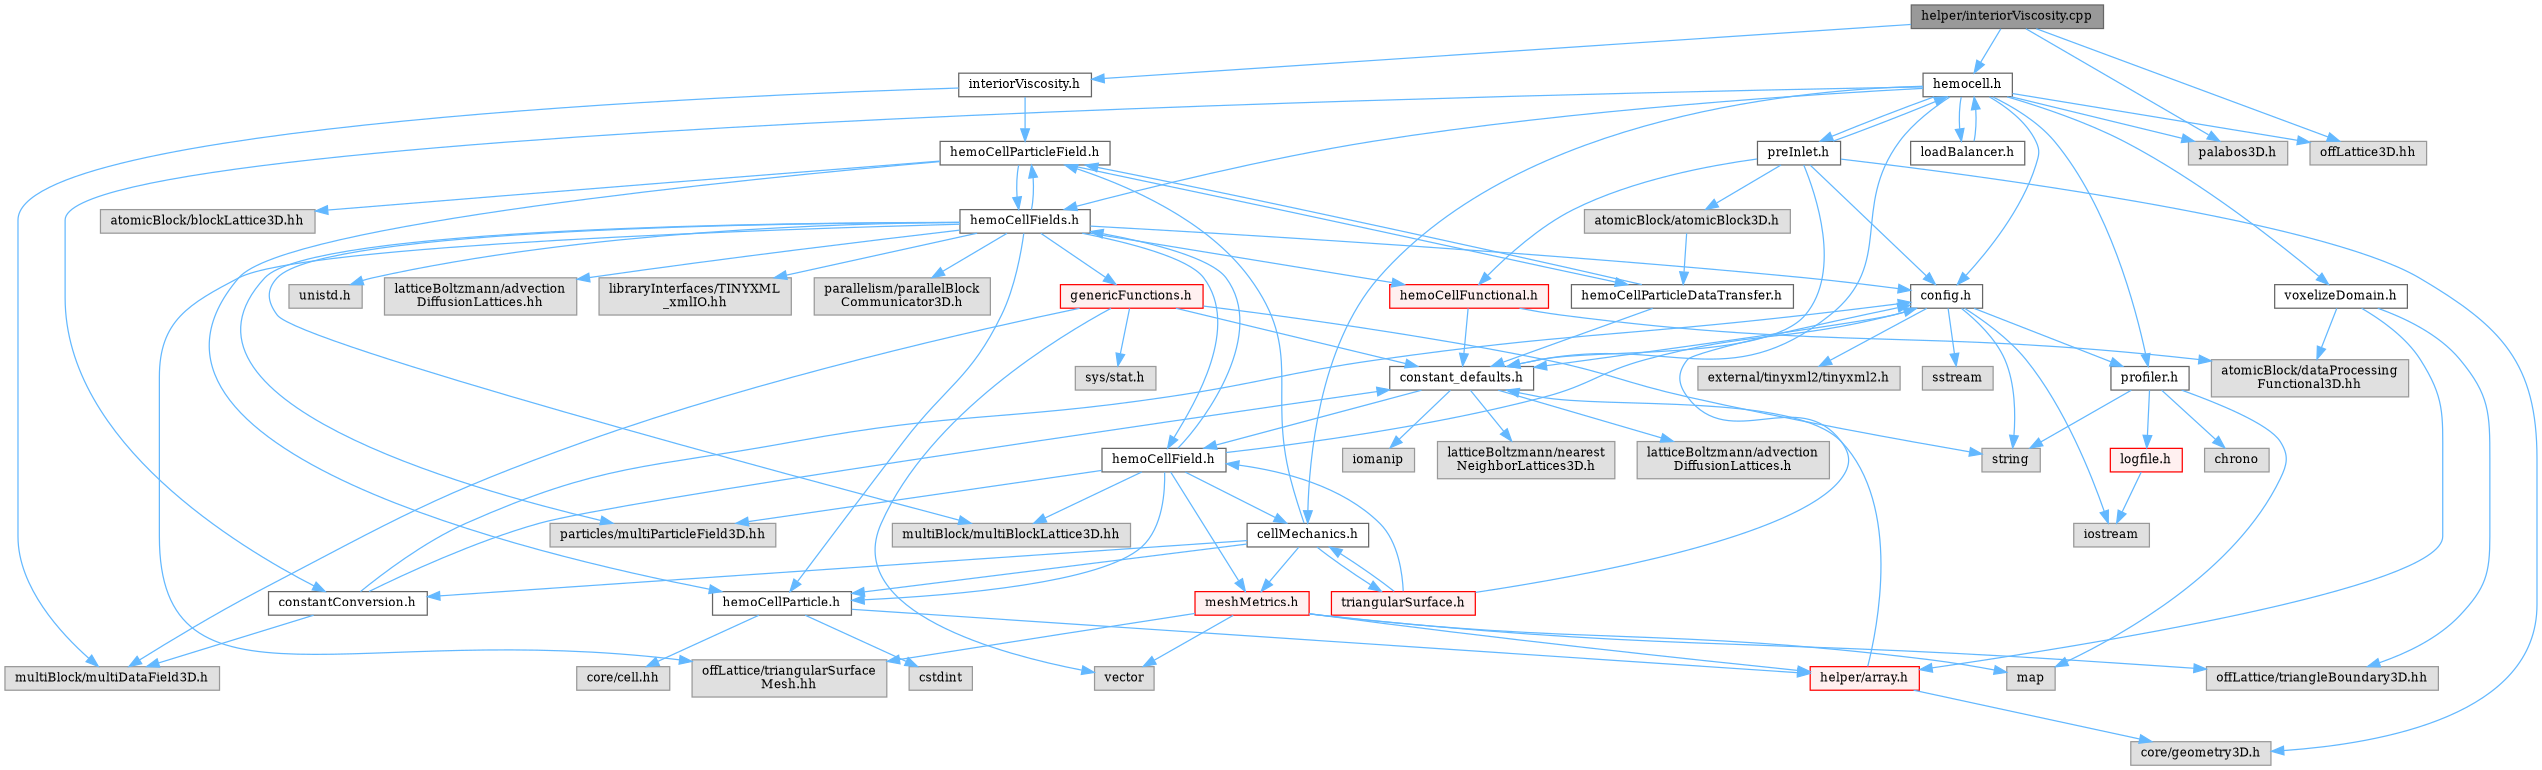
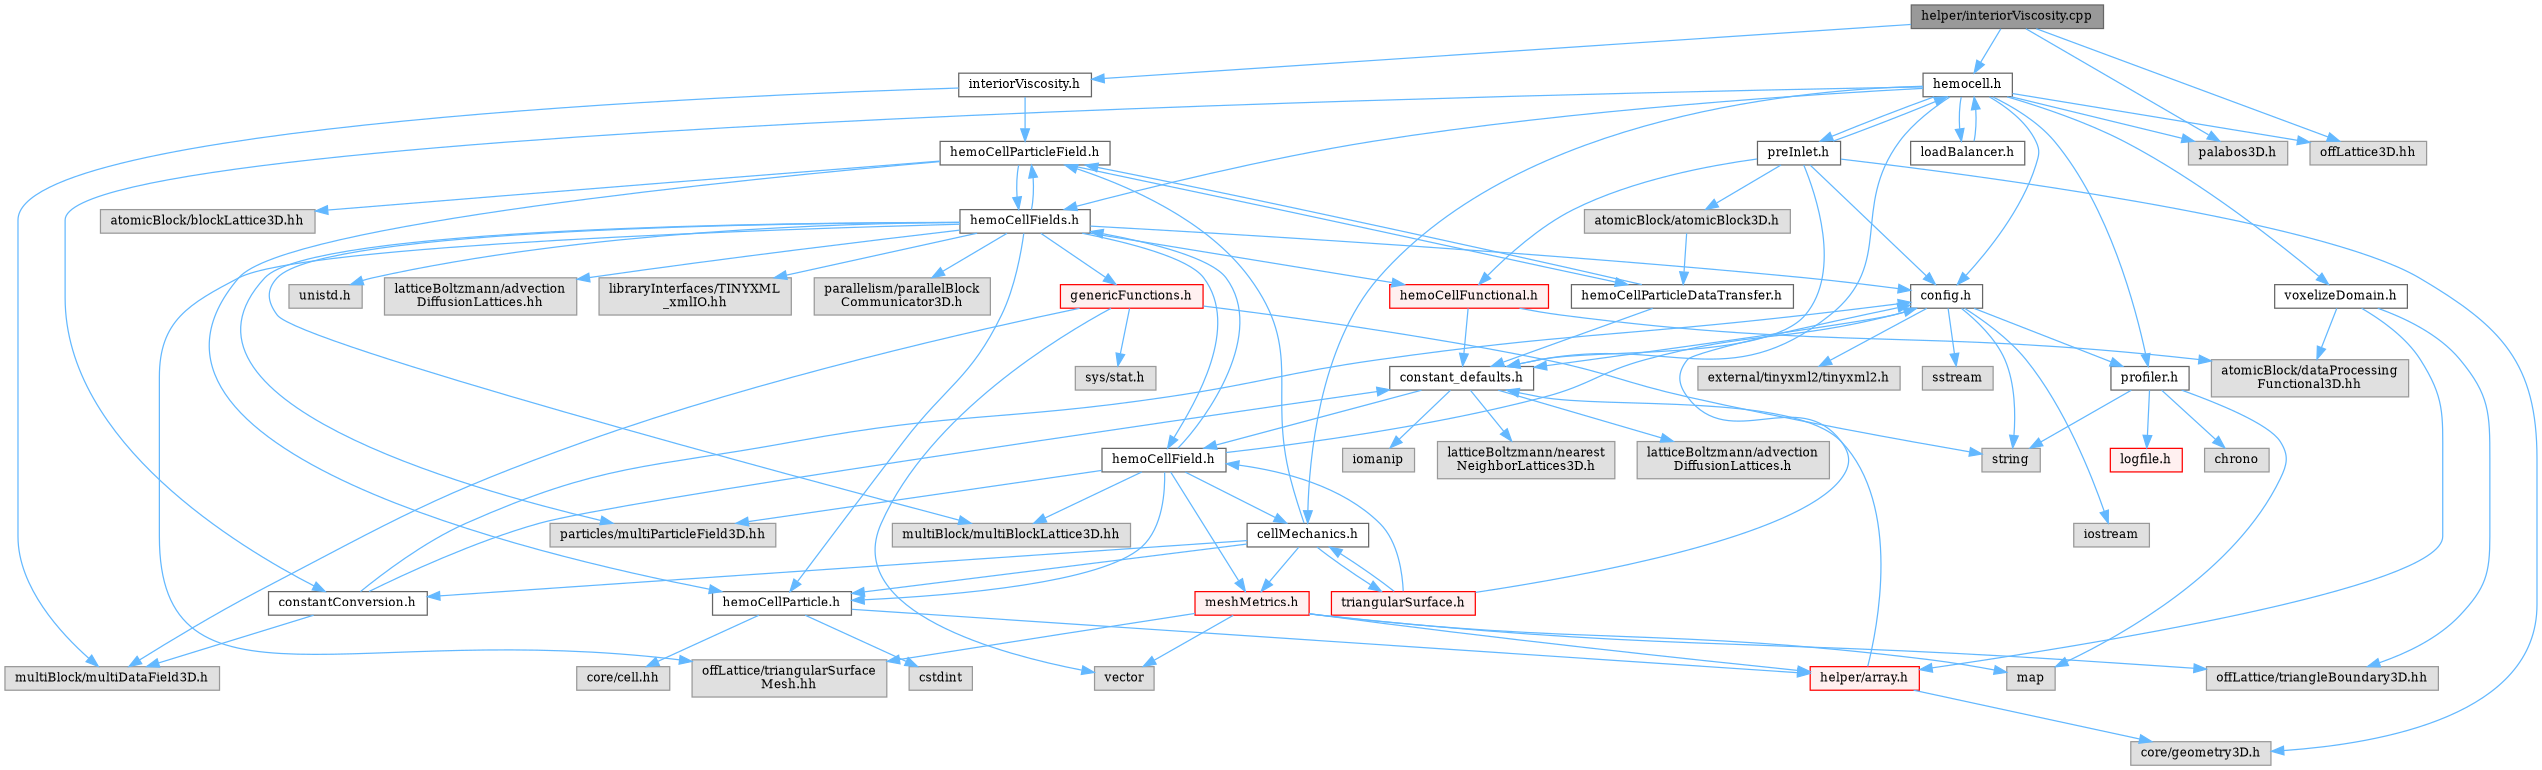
edge "genericFunctions.h" -> "constant_defaults.h": removed
edge "logfile.h" -> "iostream": removed
